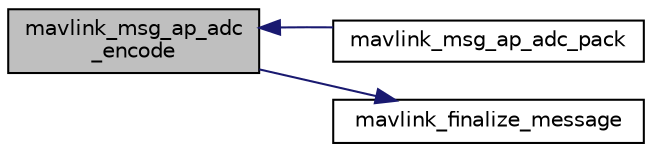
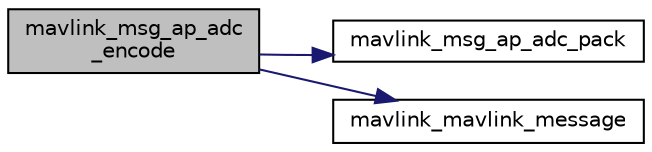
edge "mavlink_msg_ap_adc_pack" -> "mavlink_msg_ap_adc _encode": reversed
node "mavlink_finalize_message": label "mavlink_finalize_message" -> "mavlink_mavlink_message"
